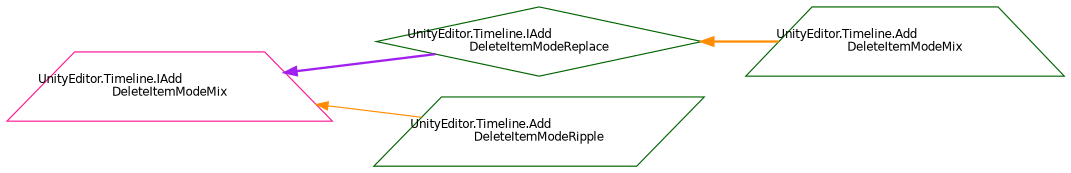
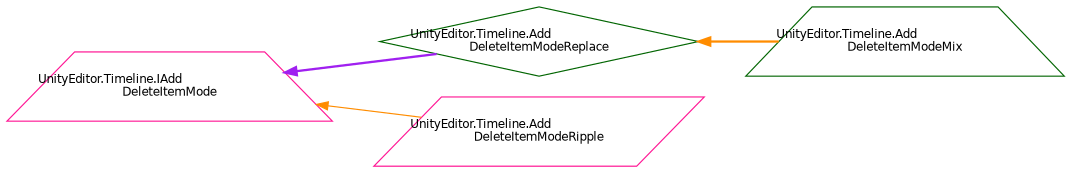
node "UnityEditor.Timeline.IAdd DeleteItemModeReplace": label "UnityEditor.Timeline.IAdd DeleteItemModeReplace" -> "UnityEditor.Timeline.Add DeleteItemModeReplace"
node "UnityEditor.Timeline.IAdd DeleteItemModeMix": label "UnityEditor.Timeline.IAdd DeleteItemModeMix" -> "UnityEditor.Timeline.IAdd DeleteItemMode"
node "UnityEditor.Timeline.Add DeleteItemModeRipple": color darkgreen -> deeppink
